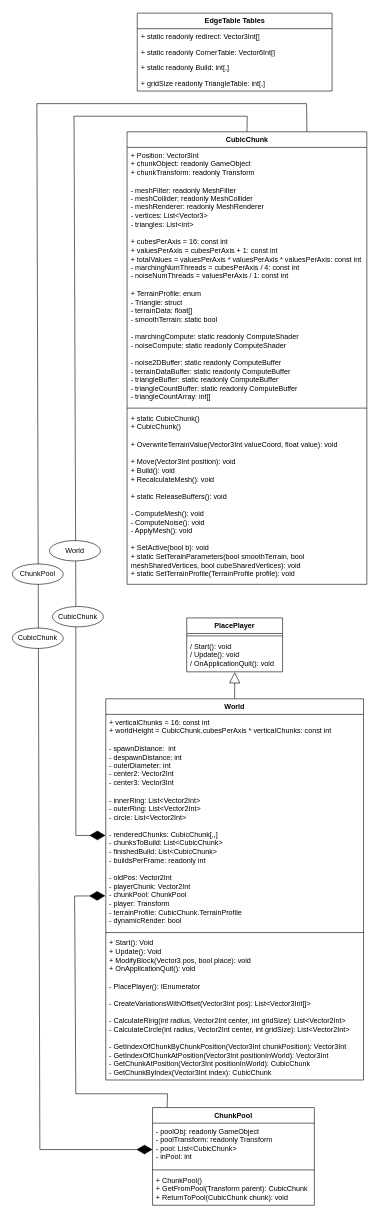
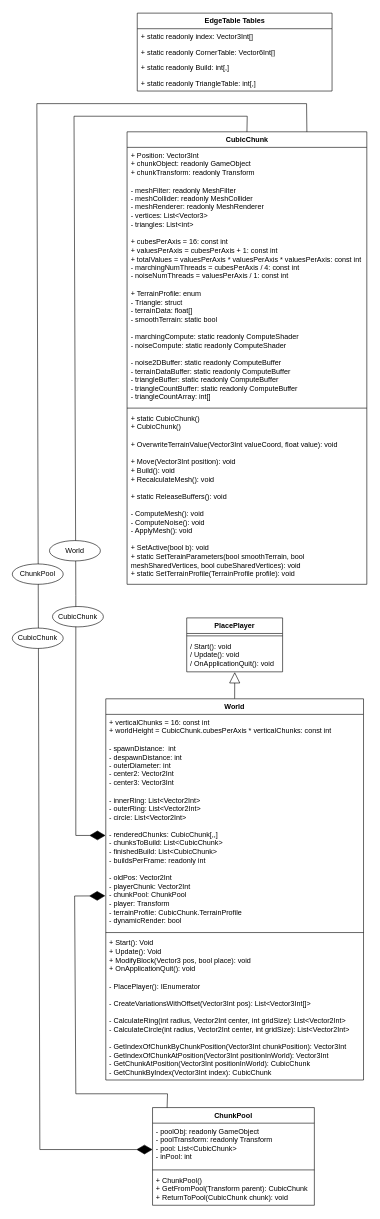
node "+ static readonly redirect: Vector3Int[]": label "+ static readonly redirect: Vector3Int[]" -> "+ static readonly index: Vector3Int[]"
node "+ gridSize readonly TriangleTable: int[,]": label "+ gridSize readonly TriangleTable: int[,]" -> "+ static readonly TriangleTable: int[,]"
